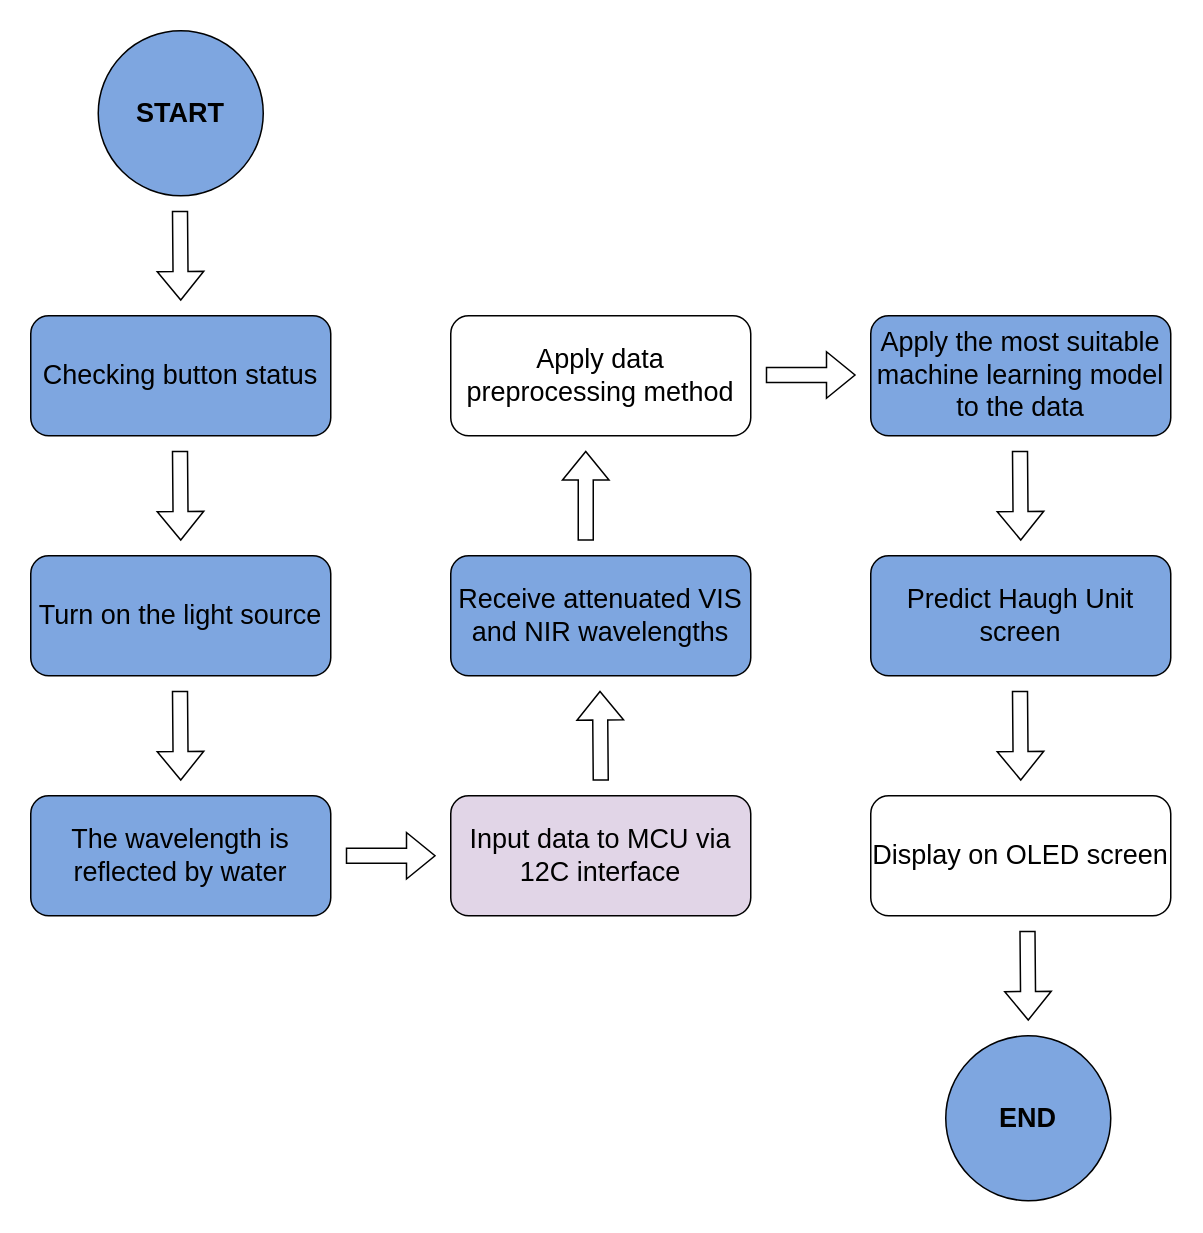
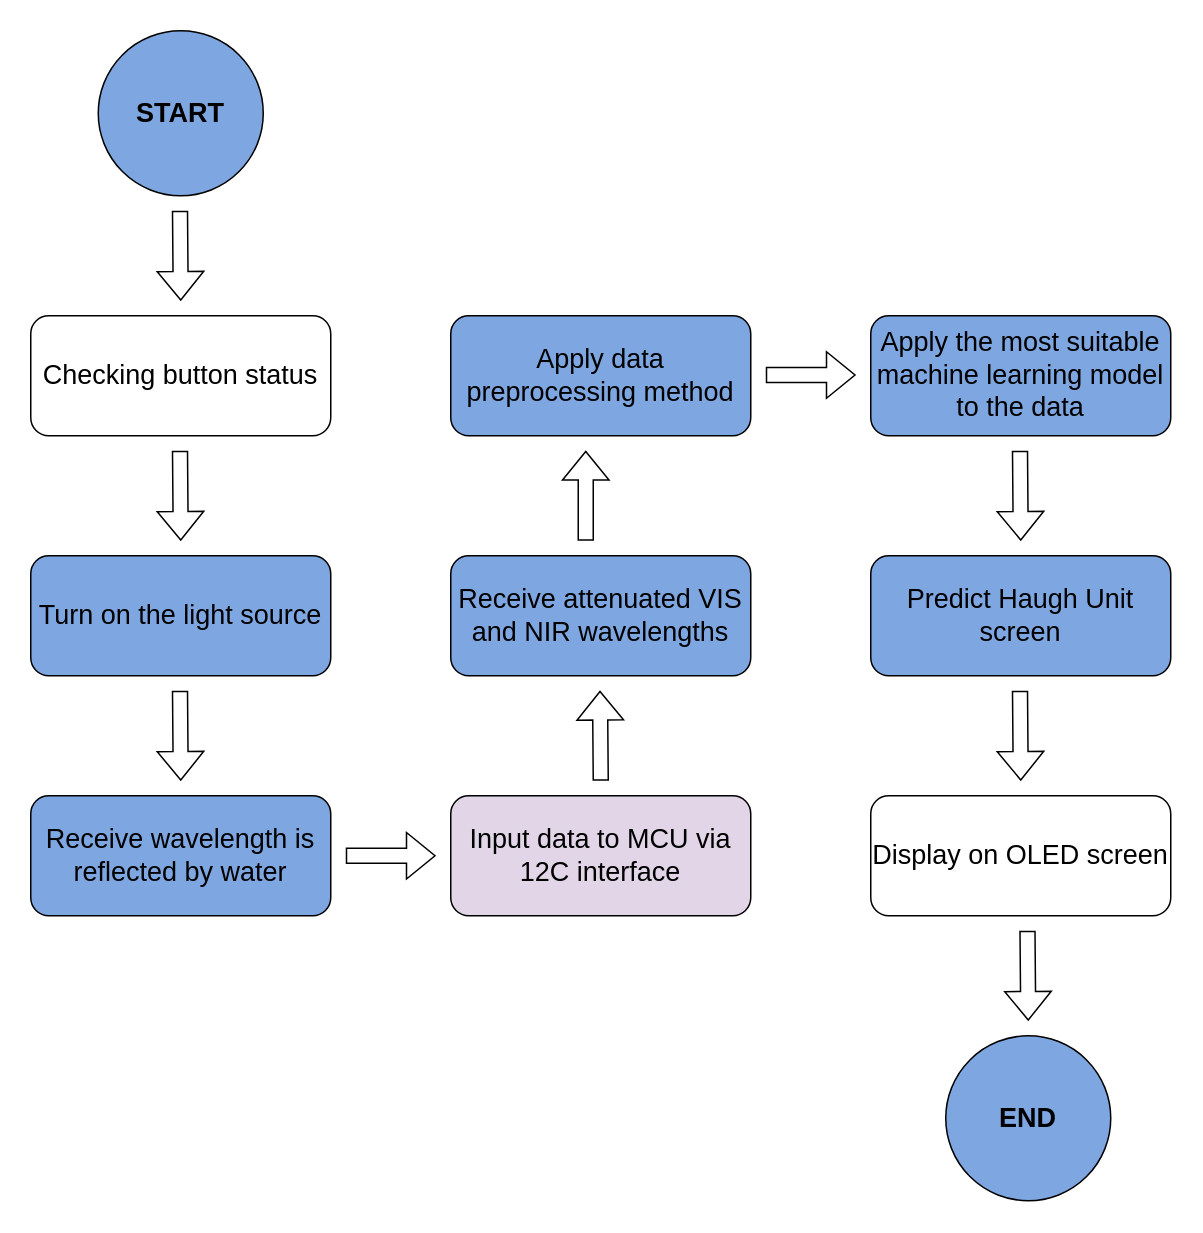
node "Checking button status": fillcolor #7ea6e0 -> #ffffff
node "Apply data preprocessing method": fillcolor #ffffff -> #7ea6e0
node "The wavelength is reflected by water": label "The wavelength is reflected by water" -> "Receive wavelength is reflected by water"
